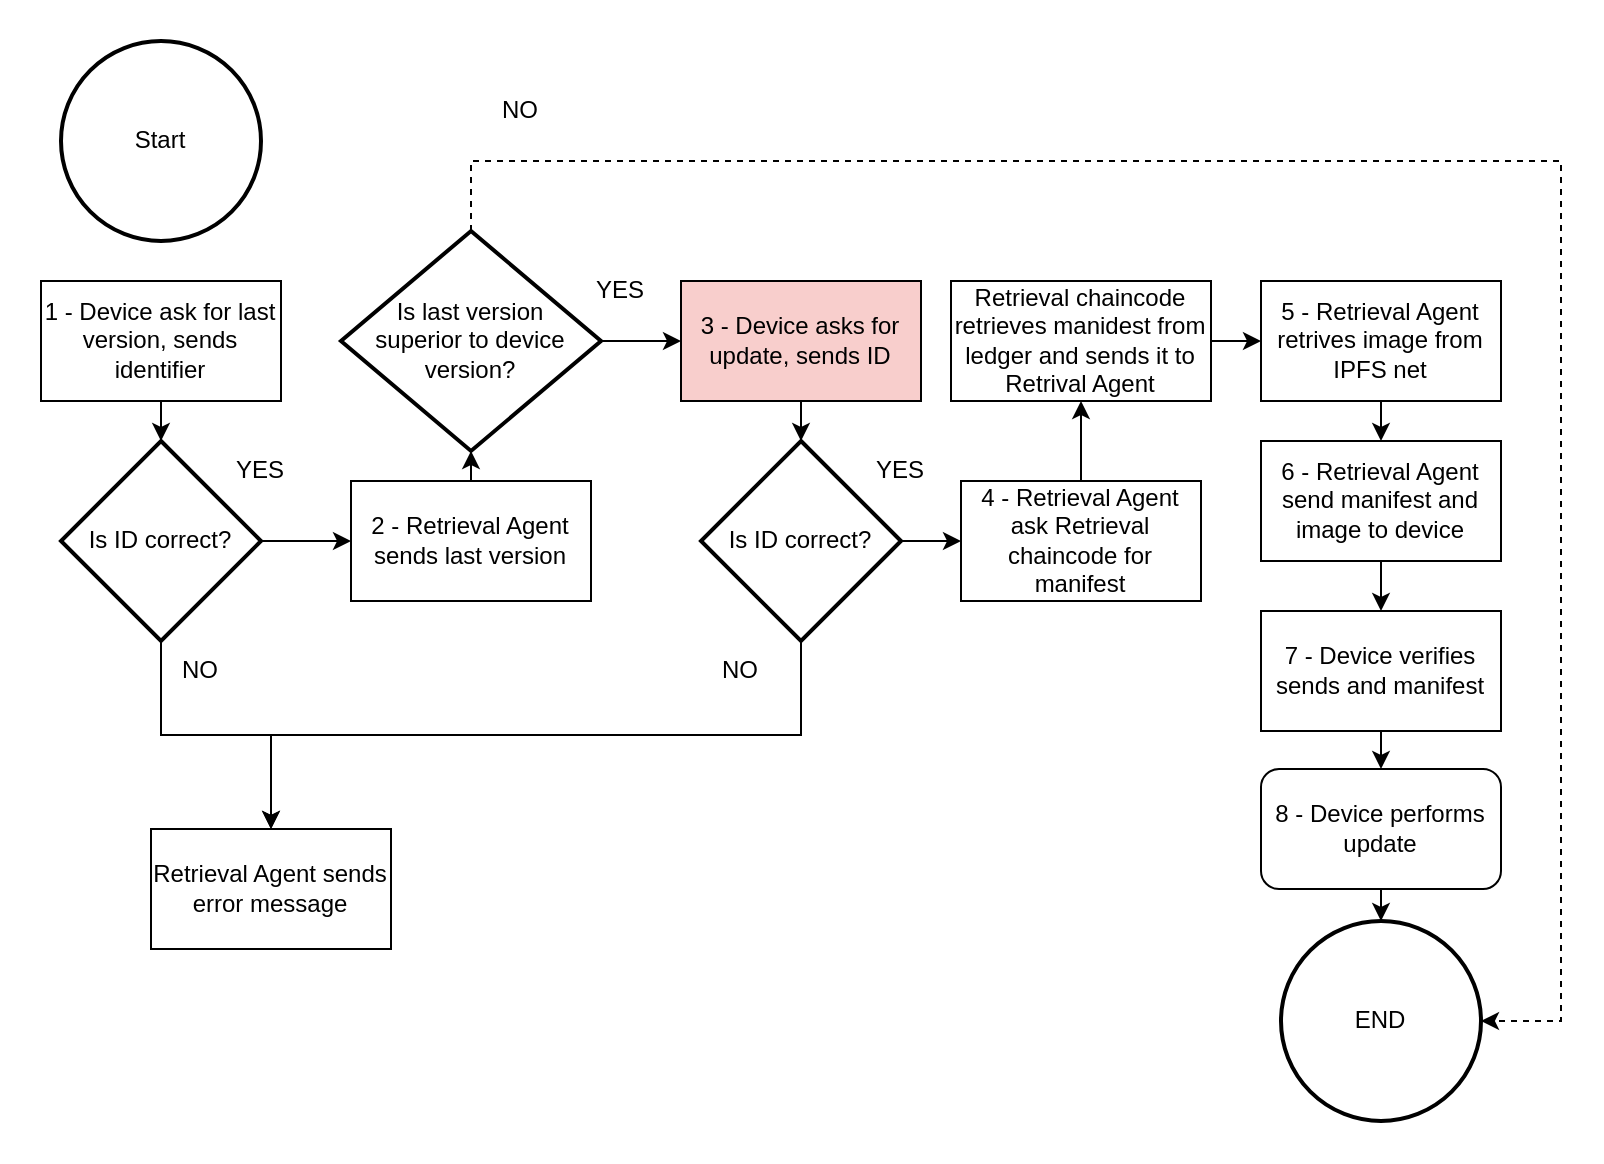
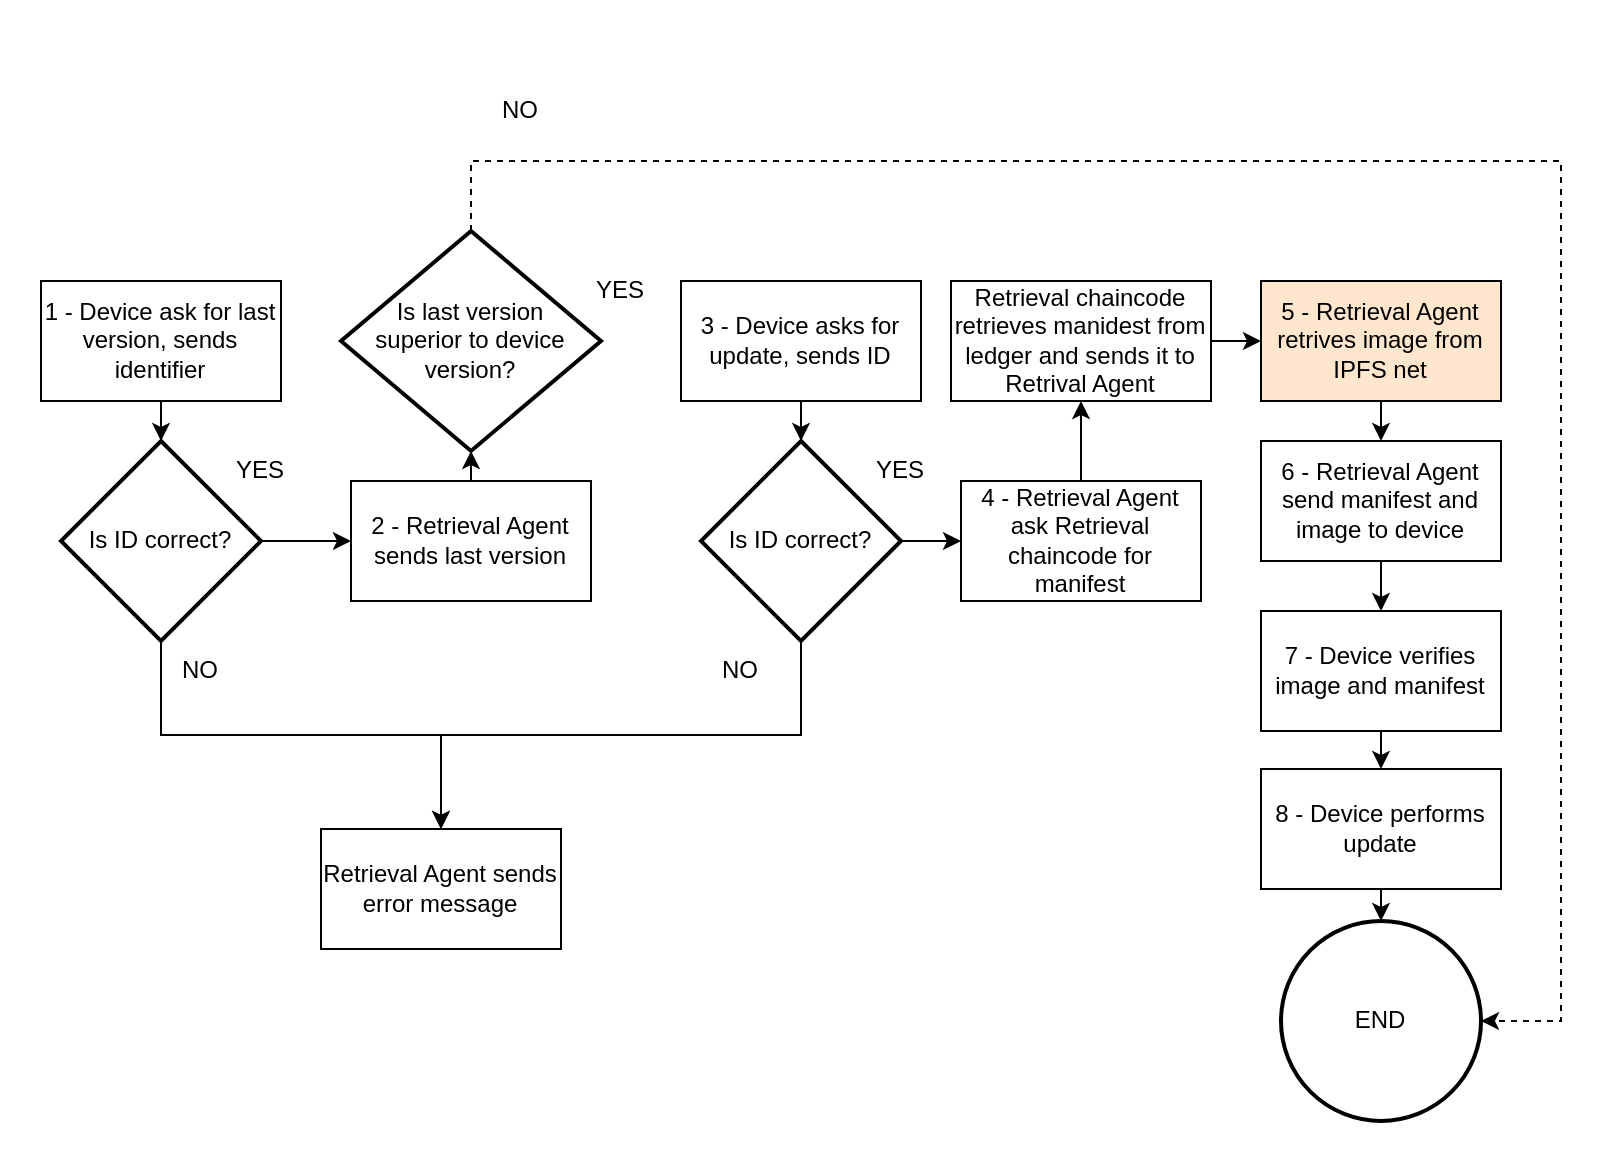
node "Start": removed
edge "Is last version superior to device version?" -> "3 - Device asks for update, sends ID": removed
node "3 - Device asks for update, sends ID": fillcolor #f8cecc -> #ffffff
node "5 - Retrieval Agent retrives image from IPFS net": fillcolor #ffffff -> #ffe6cc
node "7 - Device verifies sends and manifest": label "7 - Device verifies sends and manifest" -> "7 - Device verifies image and manifest"
node "8 - Device performs update": shape rounded rectangle -> rectangle
node "Retrieval Agent sends error message": moved (271, 889) -> (441, 889)
